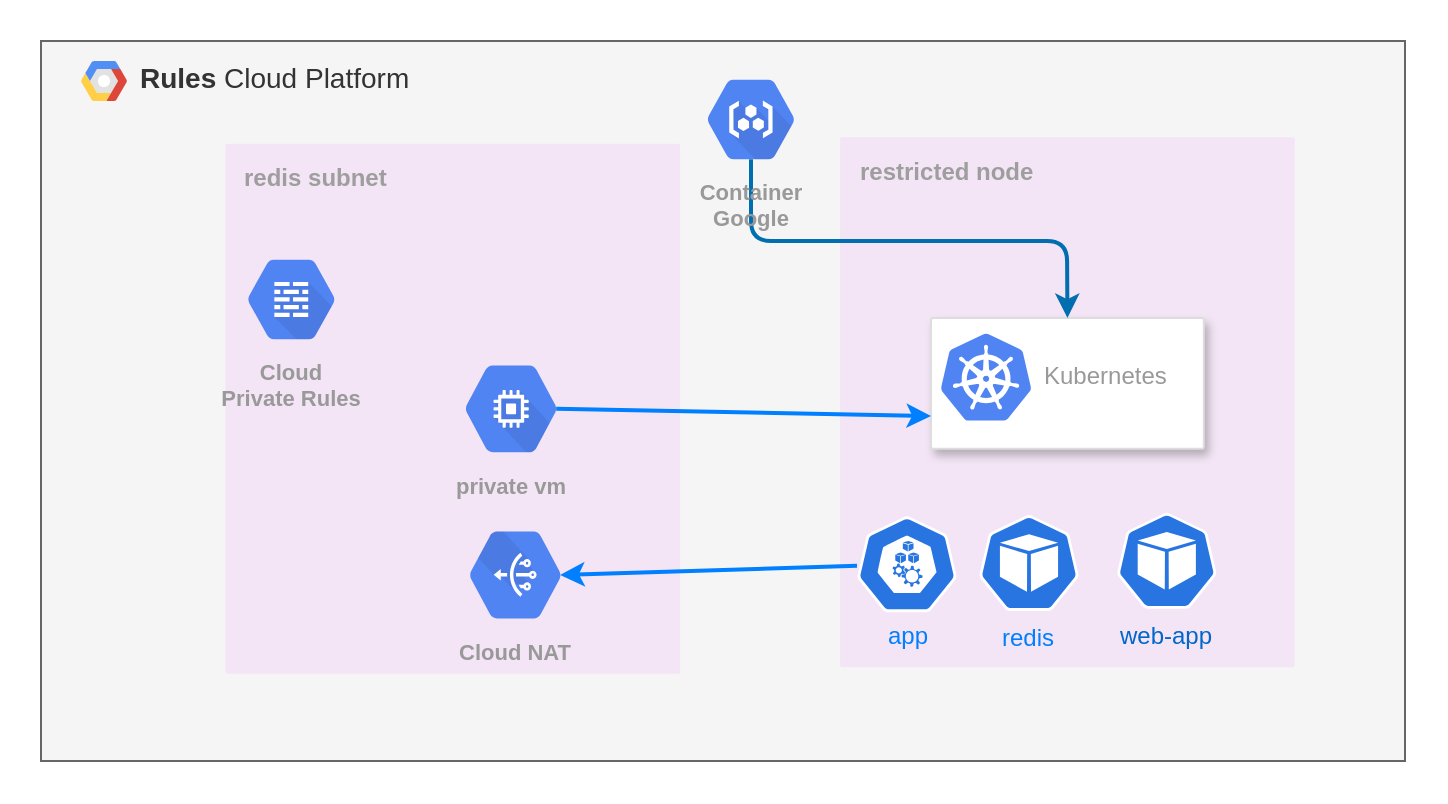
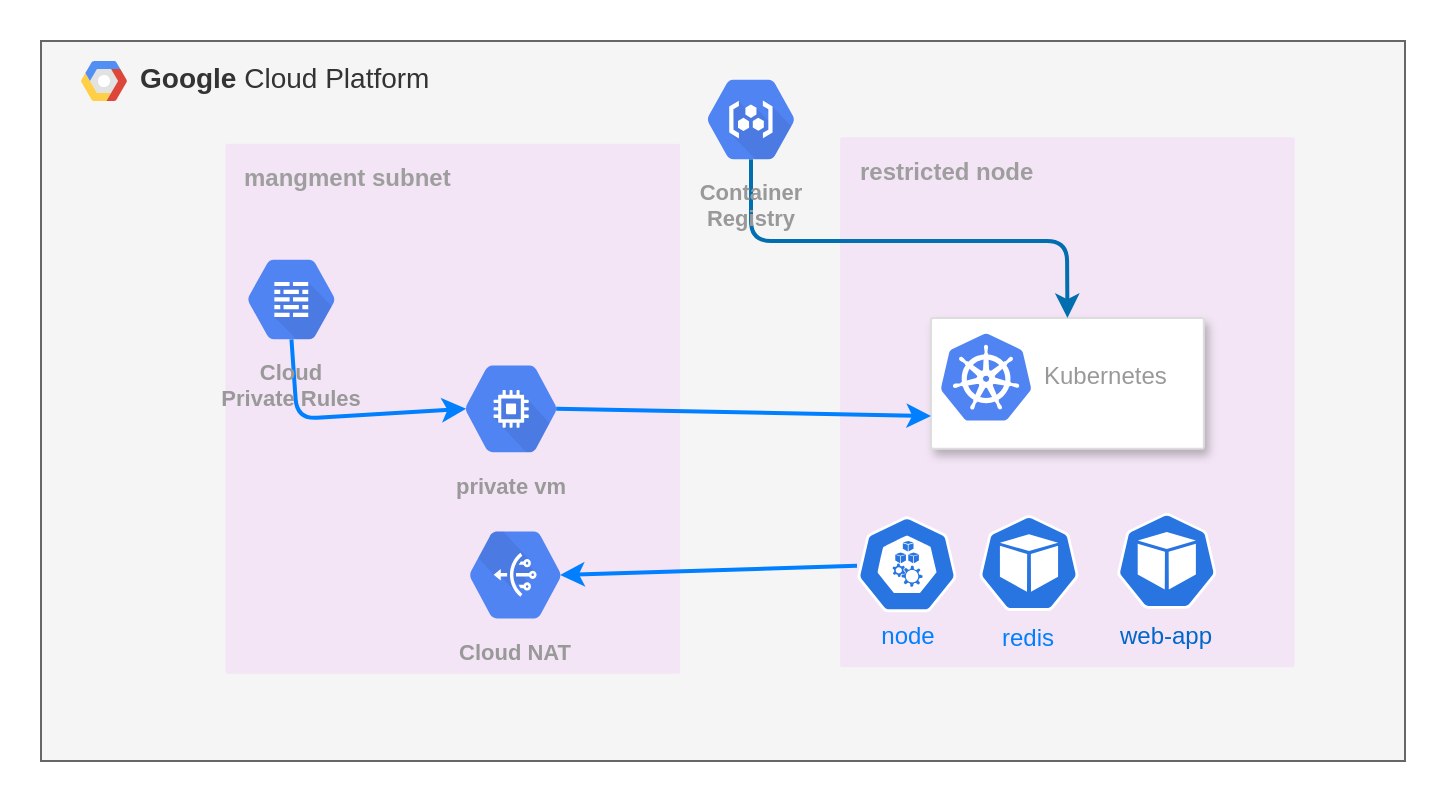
node "Rules Cloud Platform": label "Rules Cloud Platform" -> "Google Cloud Platform"
node "redis subnet": label "redis subnet" -> "mangment subnet"
node "Container Google": label "Container Google" -> "Container Registry"
edge "Cloud Private Rules" -> "private vm": added
node "app": label "app" -> "node"
